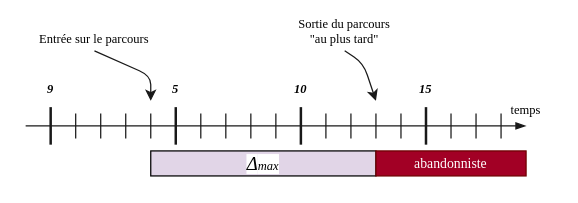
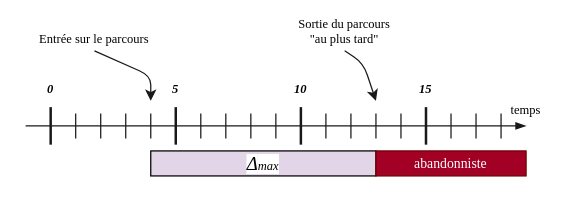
node "9": label "9" -> "0"
